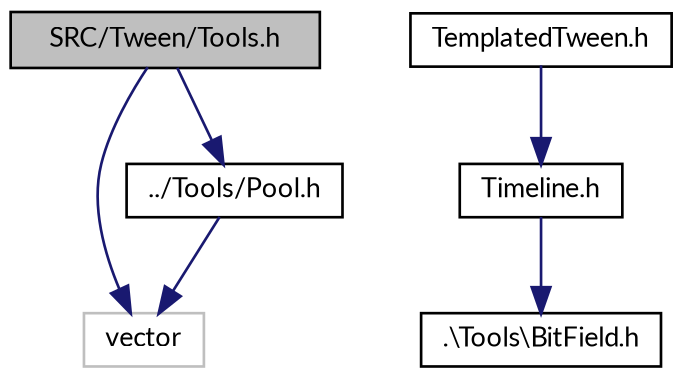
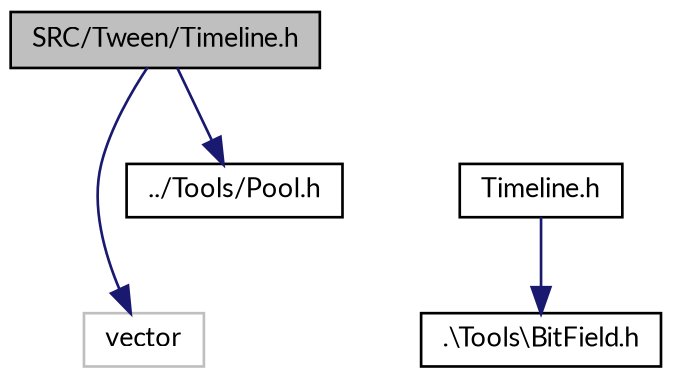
node "SRC/Tween/Tools.h": label "SRC/Tween/Tools.h" -> "SRC/Tween/Timeline.h"
node "TemplatedTween.h": removed
edge "../Tools/Pool.h" -> "vector": removed
